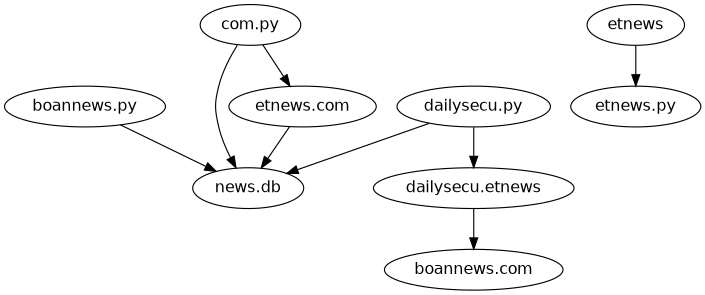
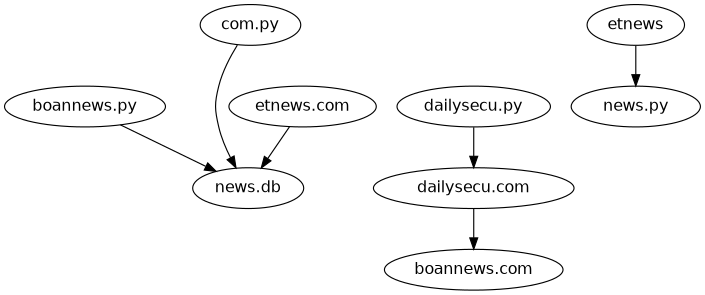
edge "com.py" -> "etnews.com": removed
node "etnews.py": label "etnews.py" -> "news.py"
edge "dailysecu.py" -> "news.db": removed
node "dailysecu.etnews": label "dailysecu.etnews" -> "dailysecu.com"
